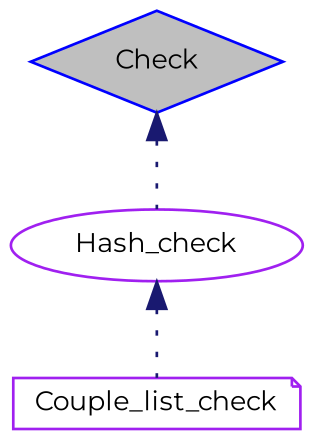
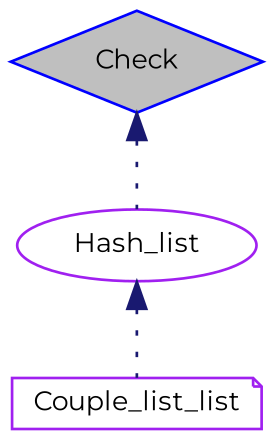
node "Hash_check": label "Hash_check" -> "Hash_list"
node "Couple_list_check": label "Couple_list_check" -> "Couple_list_list"
